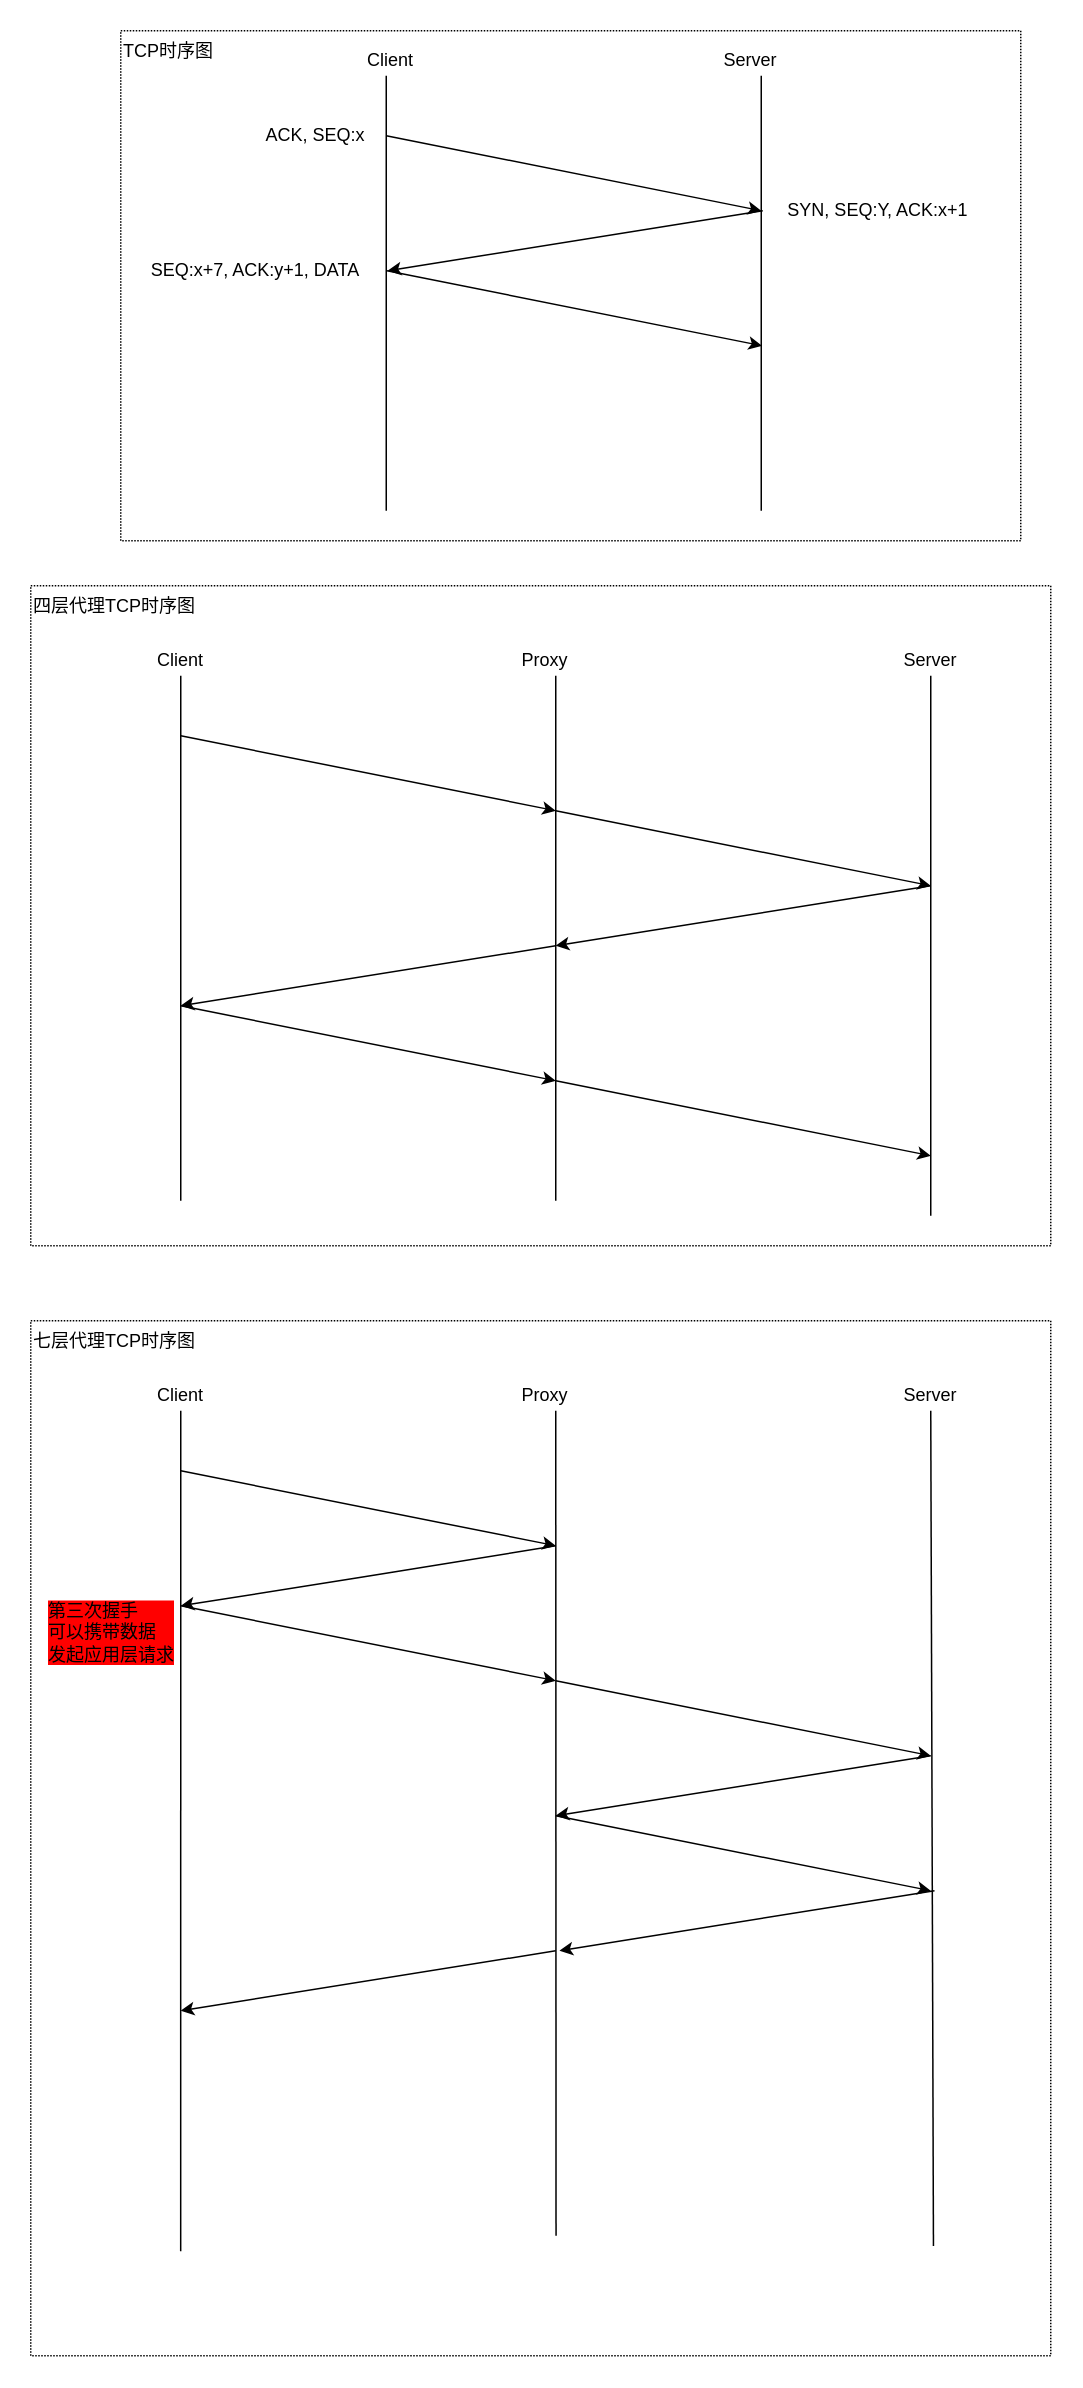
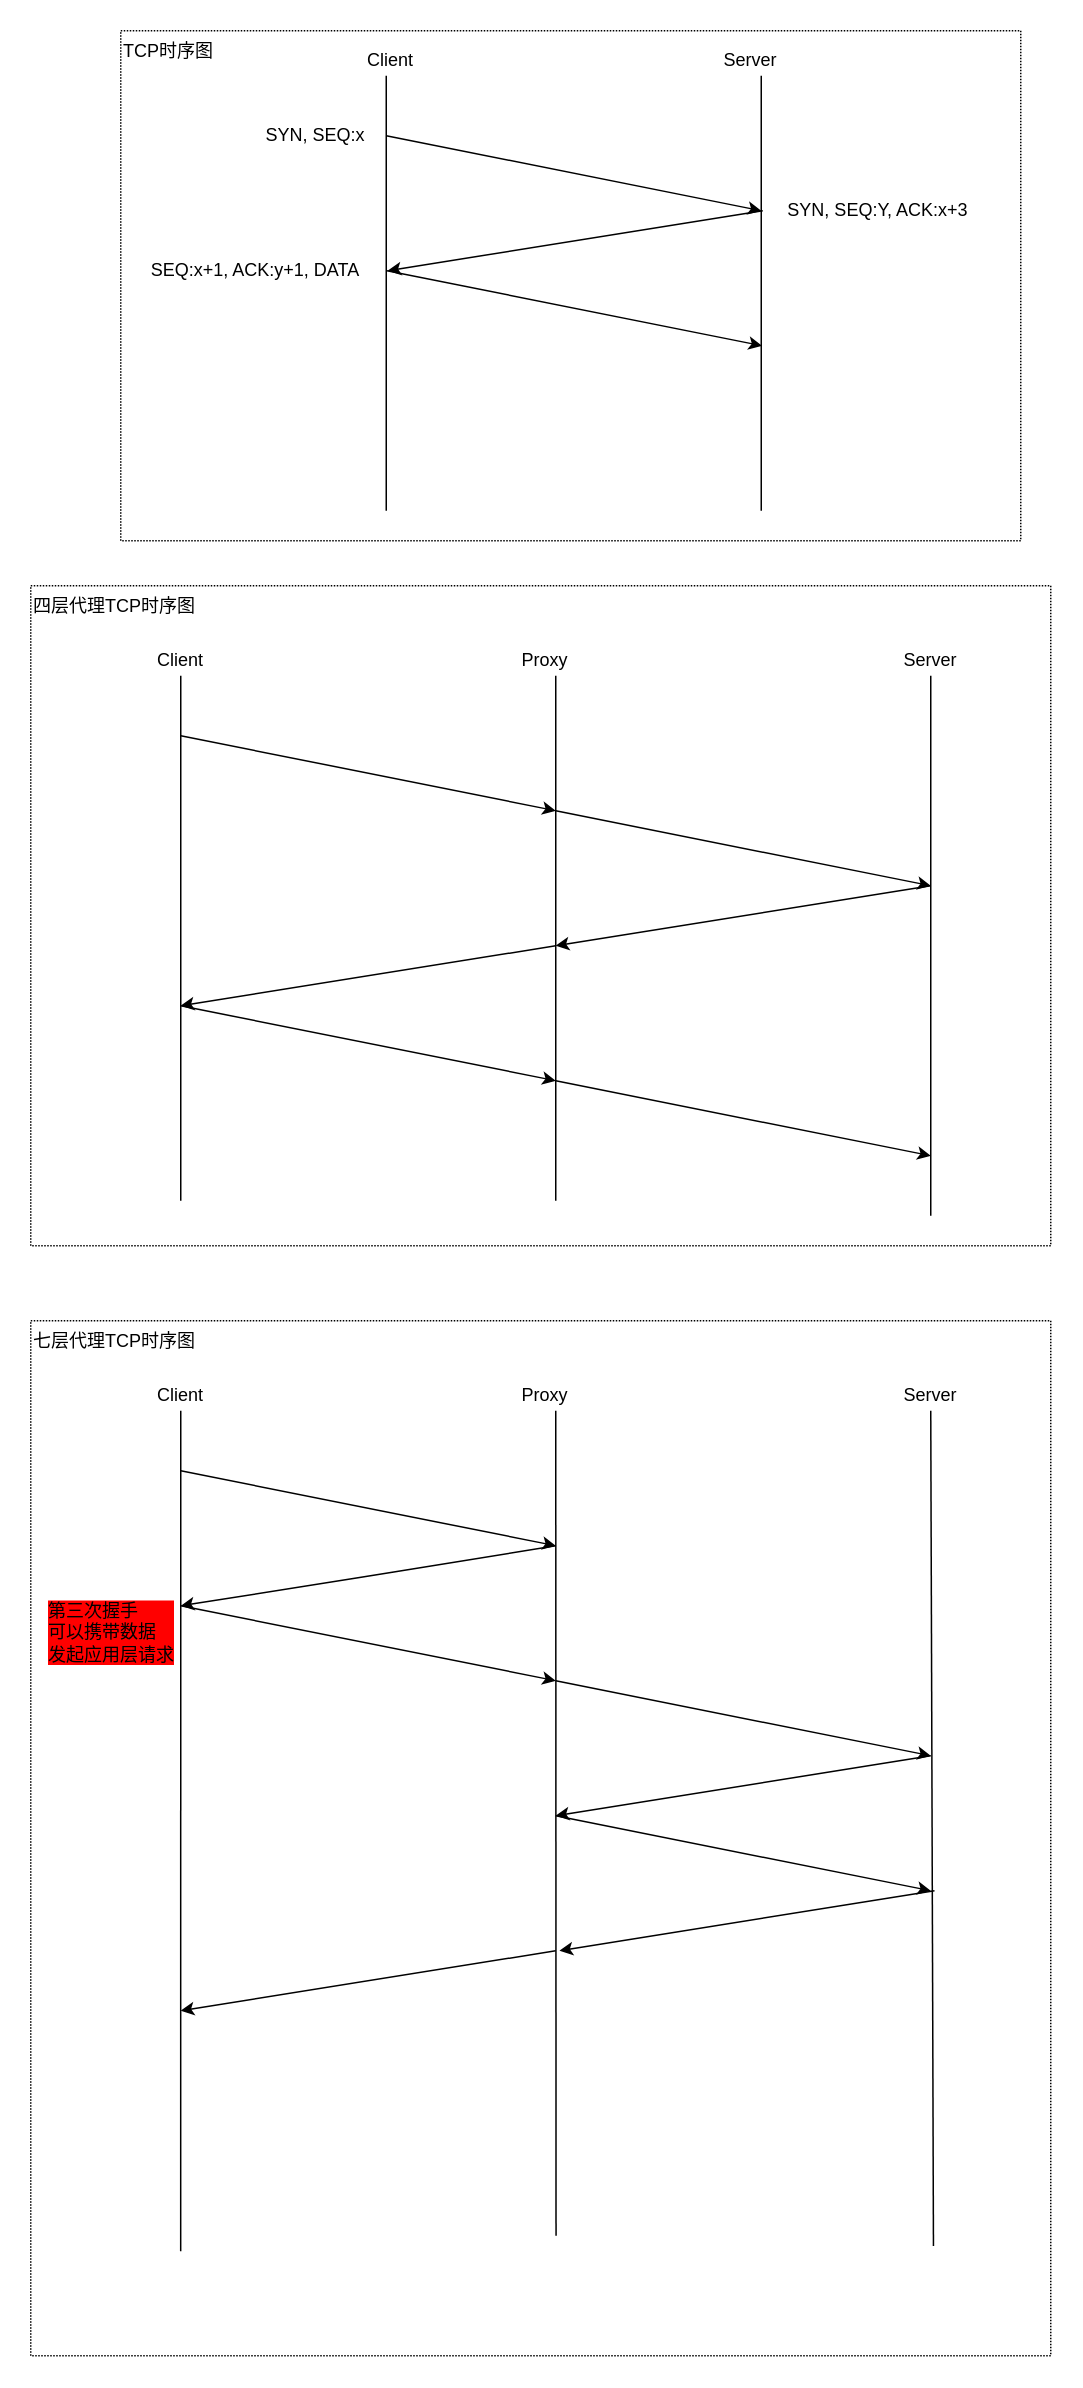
node "ACK, SEQ:x": label "ACK, SEQ:x" -> "SYN, SEQ:x"
node "SYN, SEQ:Y, ACK:x+1": label "SYN, SEQ:Y, ACK:x+1" -> "SYN, SEQ:Y, ACK:x+3"
node "SEQ:x+7, ACK:y+1, DATA": label "SEQ:x+7, ACK:y+1, DATA" -> "SEQ:x+1, ACK:y+1, DATA"
